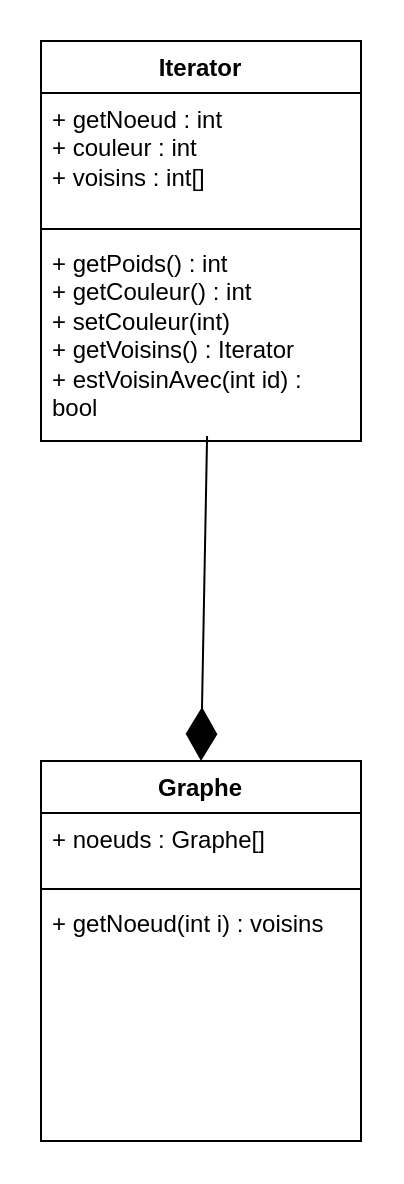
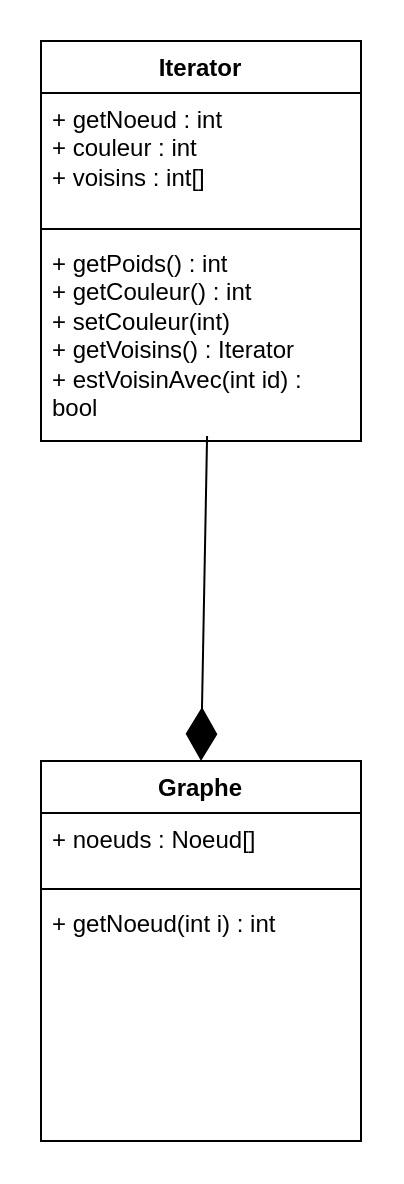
node "+ noeuds : Graphe[]": label "+ noeuds : Graphe[]" -> "+ noeuds : Noeud[]"
node "+ getNoeud(int i) : voisins": label "+ getNoeud(int i) : voisins" -> "+ getNoeud(int i) : int"
